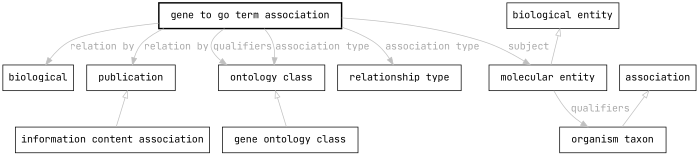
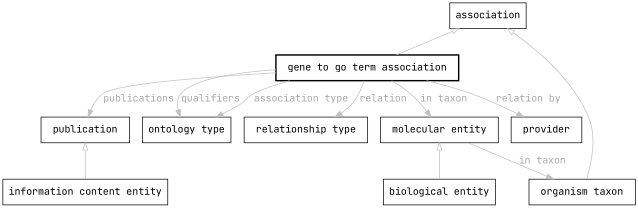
edge "gene to go term association" -> "association": added
edge "gene to go term association" -> "publication": label "relation by" -> "publications"
edge "gene to go term association" -> "relationship type": label "association type" -> "relation"
edge "gene to go term association" -> "molecular entity": label "subject" -> "in taxon"
edge "molecular entity" -> "biological entity": reversed
node "biological": label "biological" -> "provider"
node "ontology class": label "ontology class" -> "ontology type"
edge "molecular entity" -> "organism taxon": label "qualifiers" -> "in taxon"
node "information content association": label "information content association" -> "information content entity"
node "gene ontology class": removed
